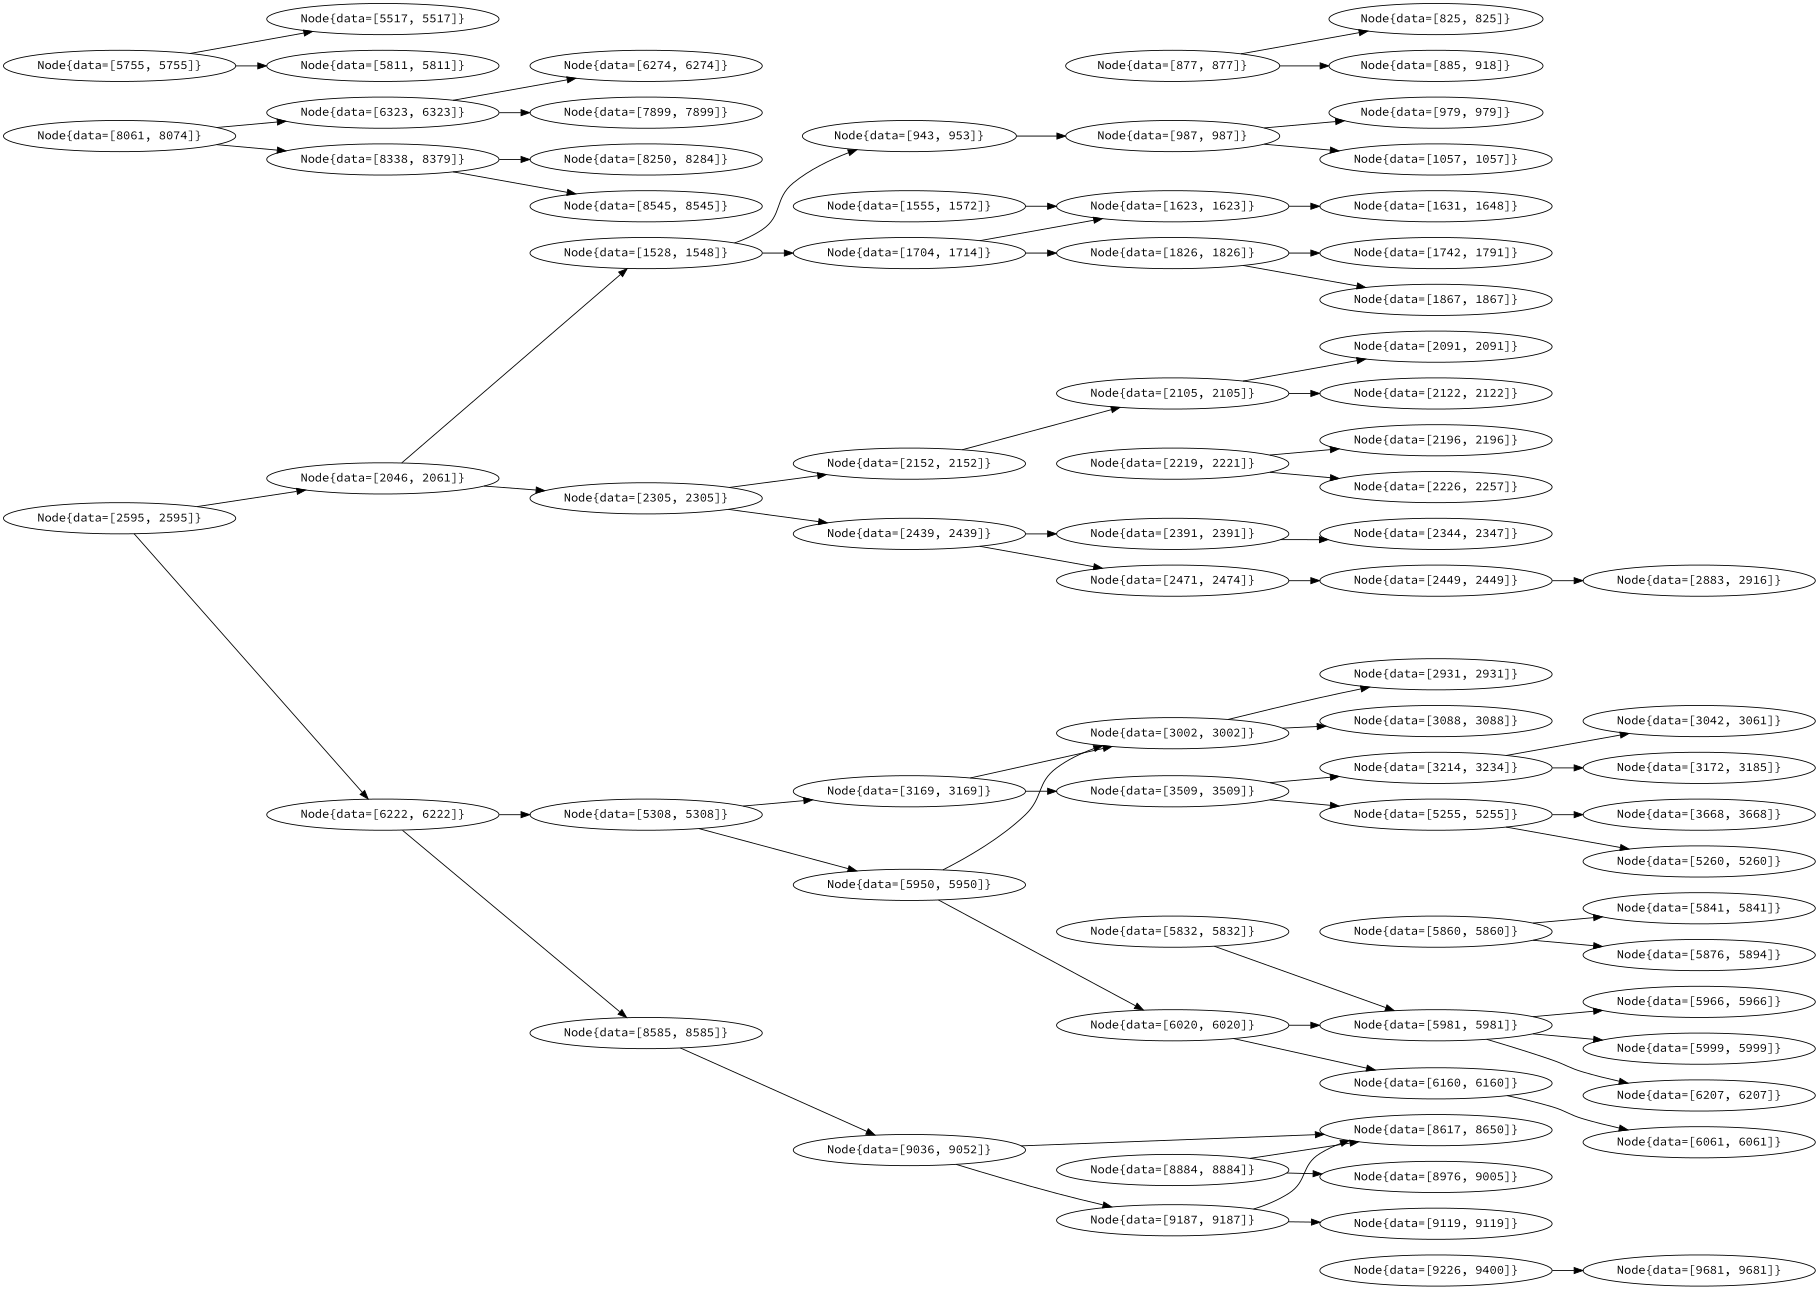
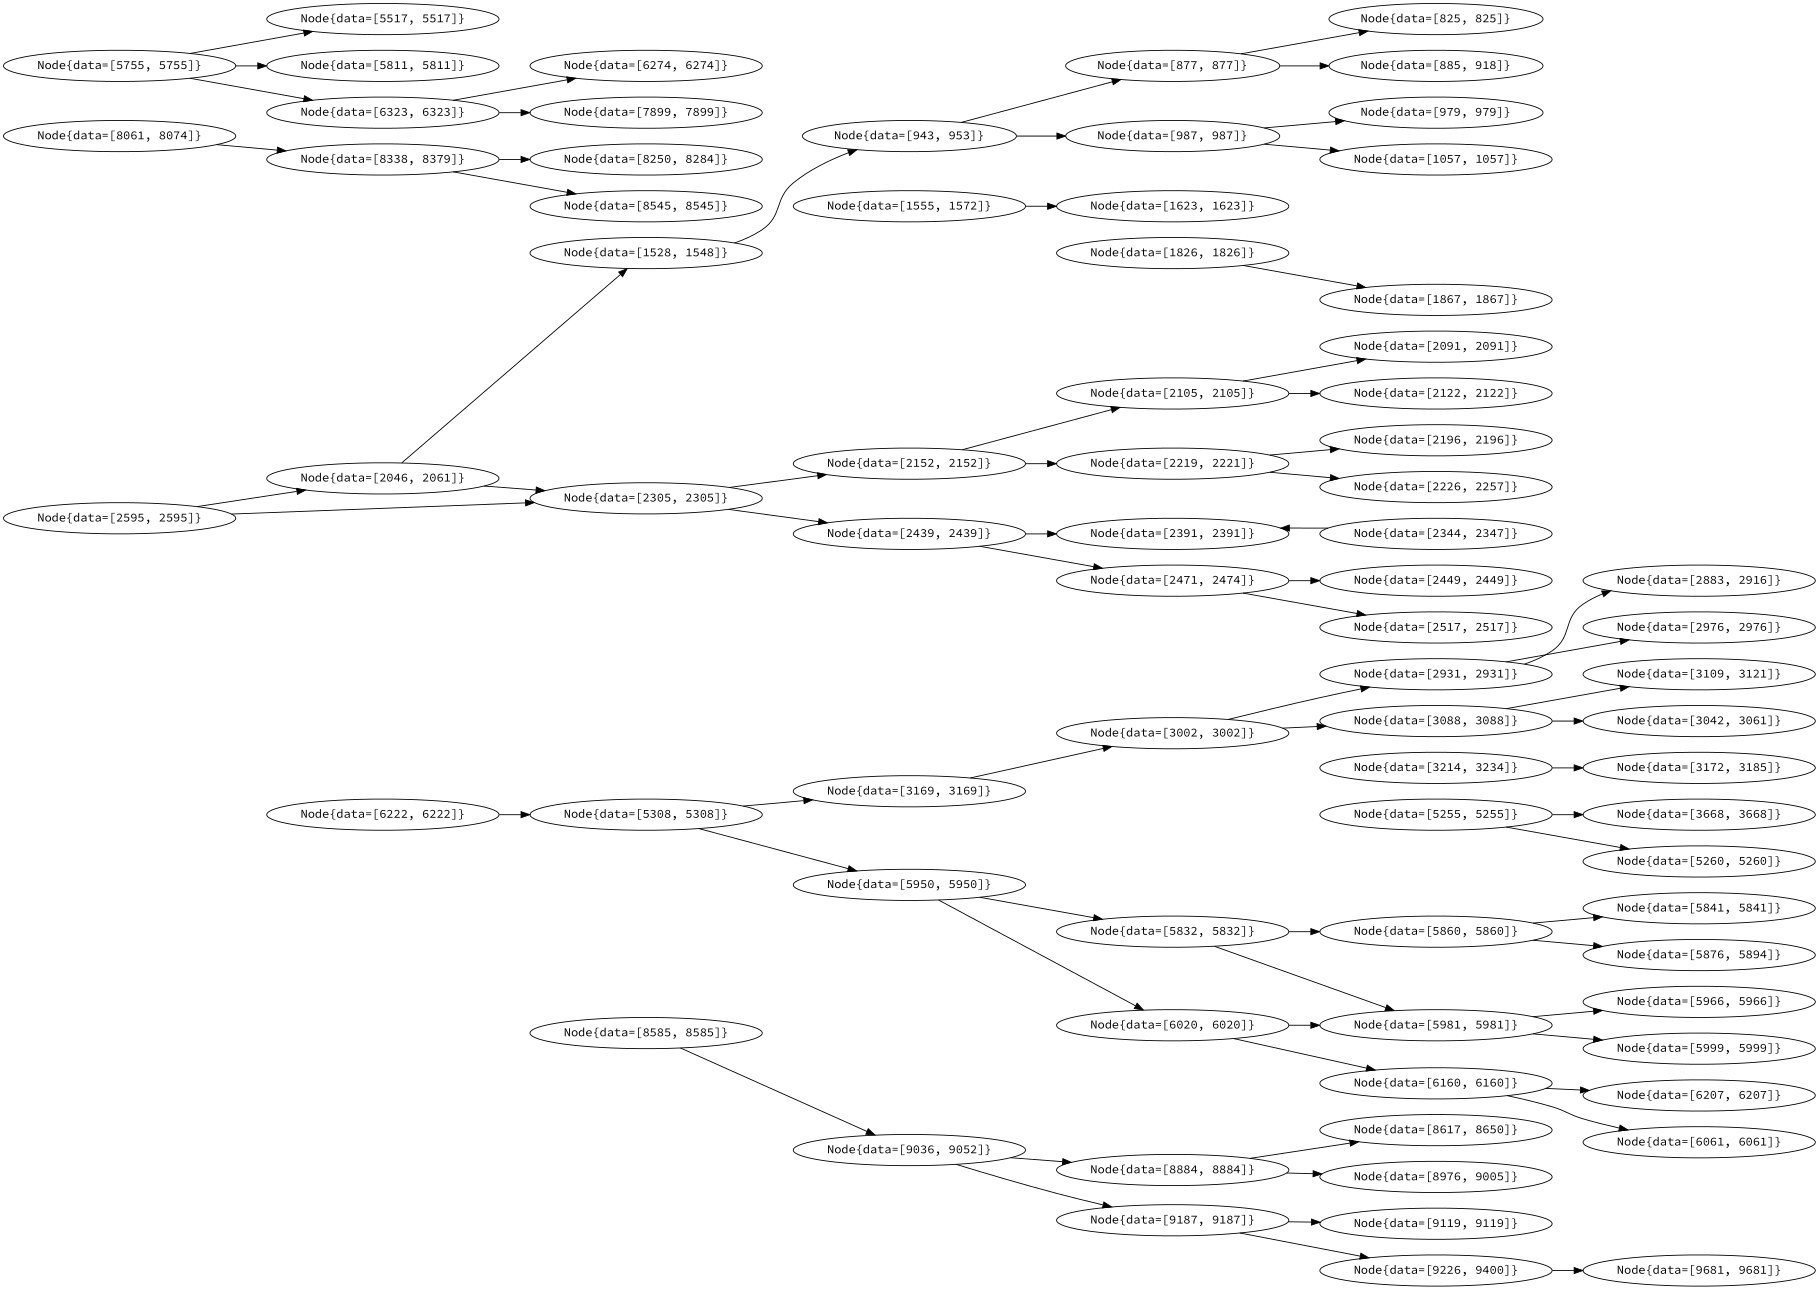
edge "Node{data=[943, 953]}" -> "Node{data=[877, 877]}": added
edge "Node{data=[8061, 8074]}" -> "Node{data=[6323, 6323]}": now "Node{data=[5755, 5755]}" -> "Node{data=[6323, 6323]}"
node "Node{data=[1631, 1648]}": removed
node "Node{data=[1704, 1714]}": removed
node "Node{data=[1742, 1791]}": removed
edge "Node{data=[2152, 2152]}" -> "Node{data=[2219, 2221]}": added
edge "Node{data=[2391, 2391]}" -> "Node{data=[2344, 2347]}": reversed
edge "Node{data=[2449, 2449]}" -> "Node{data=[2883, 2916]}": now "Node{data=[2931, 2931]}" -> "Node{data=[2883, 2916]}"
node "Node{data=[2517, 2517]}": added
node "Node{data=[2976, 2976]}": added
edge "Node{data=[2595, 2595]}" -> "Node{data=[6222, 6222]}": now "Node{data=[2595, 2595]}" -> "Node{data=[2305, 2305]}"
node "Node{data=[3109, 3121]}": added
edge "Node{data=[3214, 3234]}" -> "Node{data=[3042, 3061]}": now "Node{data=[3088, 3088]}" -> "Node{data=[3042, 3061]}"
node "Node{data=[3509, 3509]}": removed
edge "Node{data=[5950, 5950]}" -> "Node{data=[3002, 3002]}": now "Node{data=[5950, 5950]}" -> "Node{data=[5832, 5832]}"
edge "Node{data=[6222, 6222]}" -> "Node{data=[8585, 8585]}": removed
edge "Node{data=[5832, 5832]}" -> "Node{data=[5860, 5860]}": added
edge "Node{data=[5981, 5981]}" -> "Node{data=[6207, 6207]}": now "Node{data=[6160, 6160]}" -> "Node{data=[6207, 6207]}"
edge "Node{data=[9036, 9052]}" -> "Node{data=[8617, 8650]}": now "Node{data=[9036, 9052]}" -> "Node{data=[8884, 8884]}"
edge "Node{data=[9187, 9187]}" -> "Node{data=[8617, 8650]}": now "Node{data=[9187, 9187]}" -> "Node{data=[9226, 9400]}"
